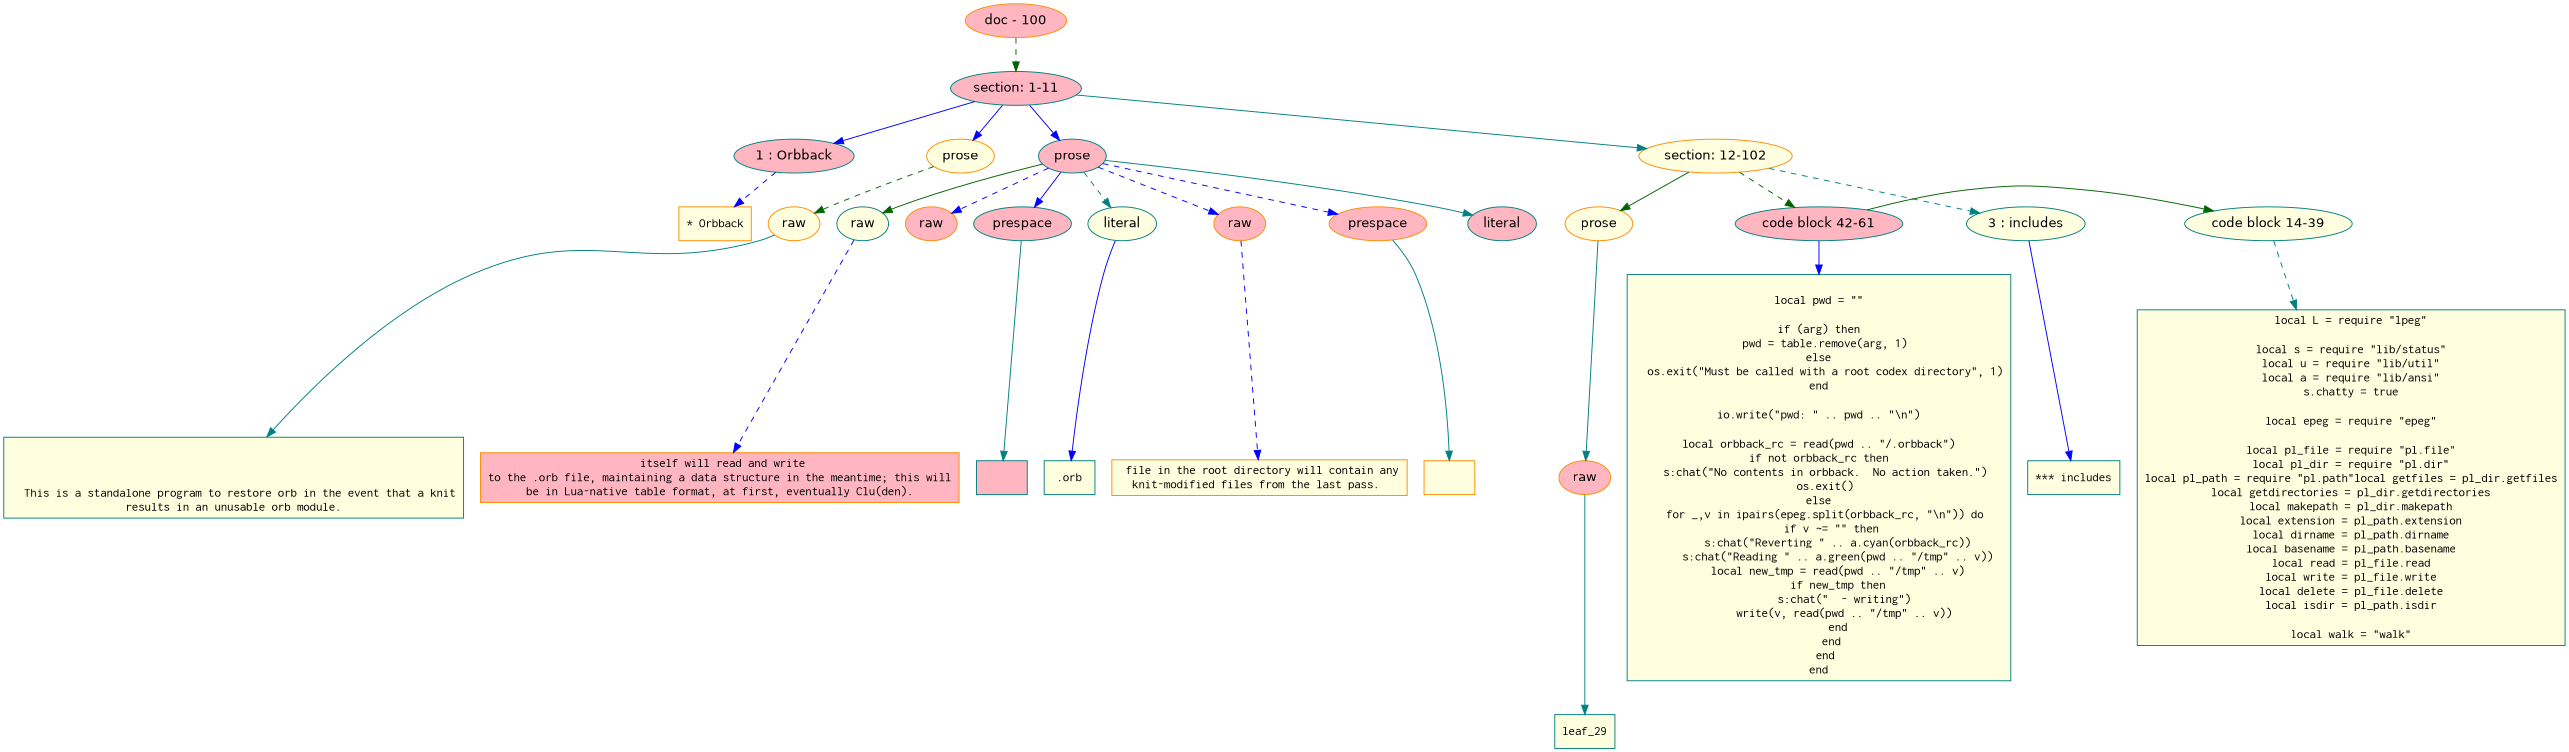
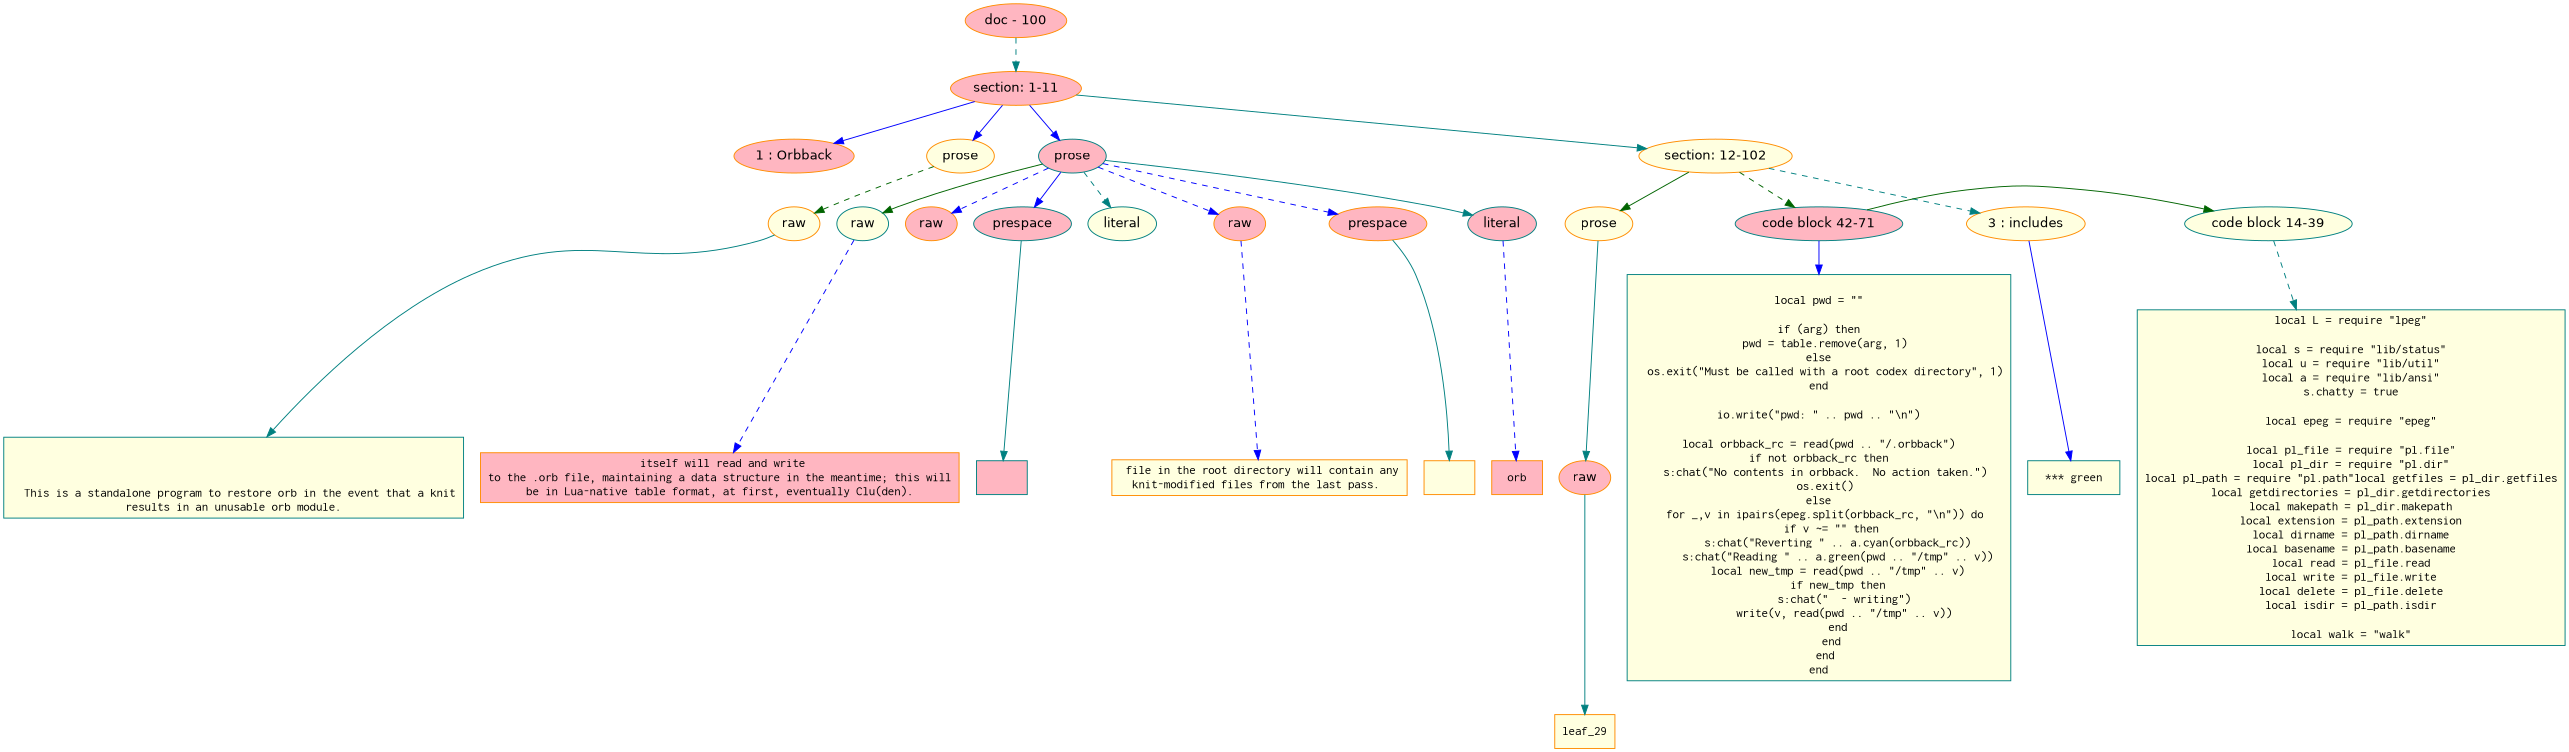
edge "doc - 100" -> "section: 1-11": color darkgreen -> teal
node "section: 1-11": color teal -> darkorange
node "1 : Orbback": color teal -> darkorange
node "* Orbback": removed
node "code block 42-61": label "code block 42-61" -> "code block 42-71"
node "3 : includes": color teal -> darkorange
node ".orb": removed
node "orb": added
node "*** includes": label "*** includes" -> "*** green"
node "leaf_29": color teal -> darkorange
